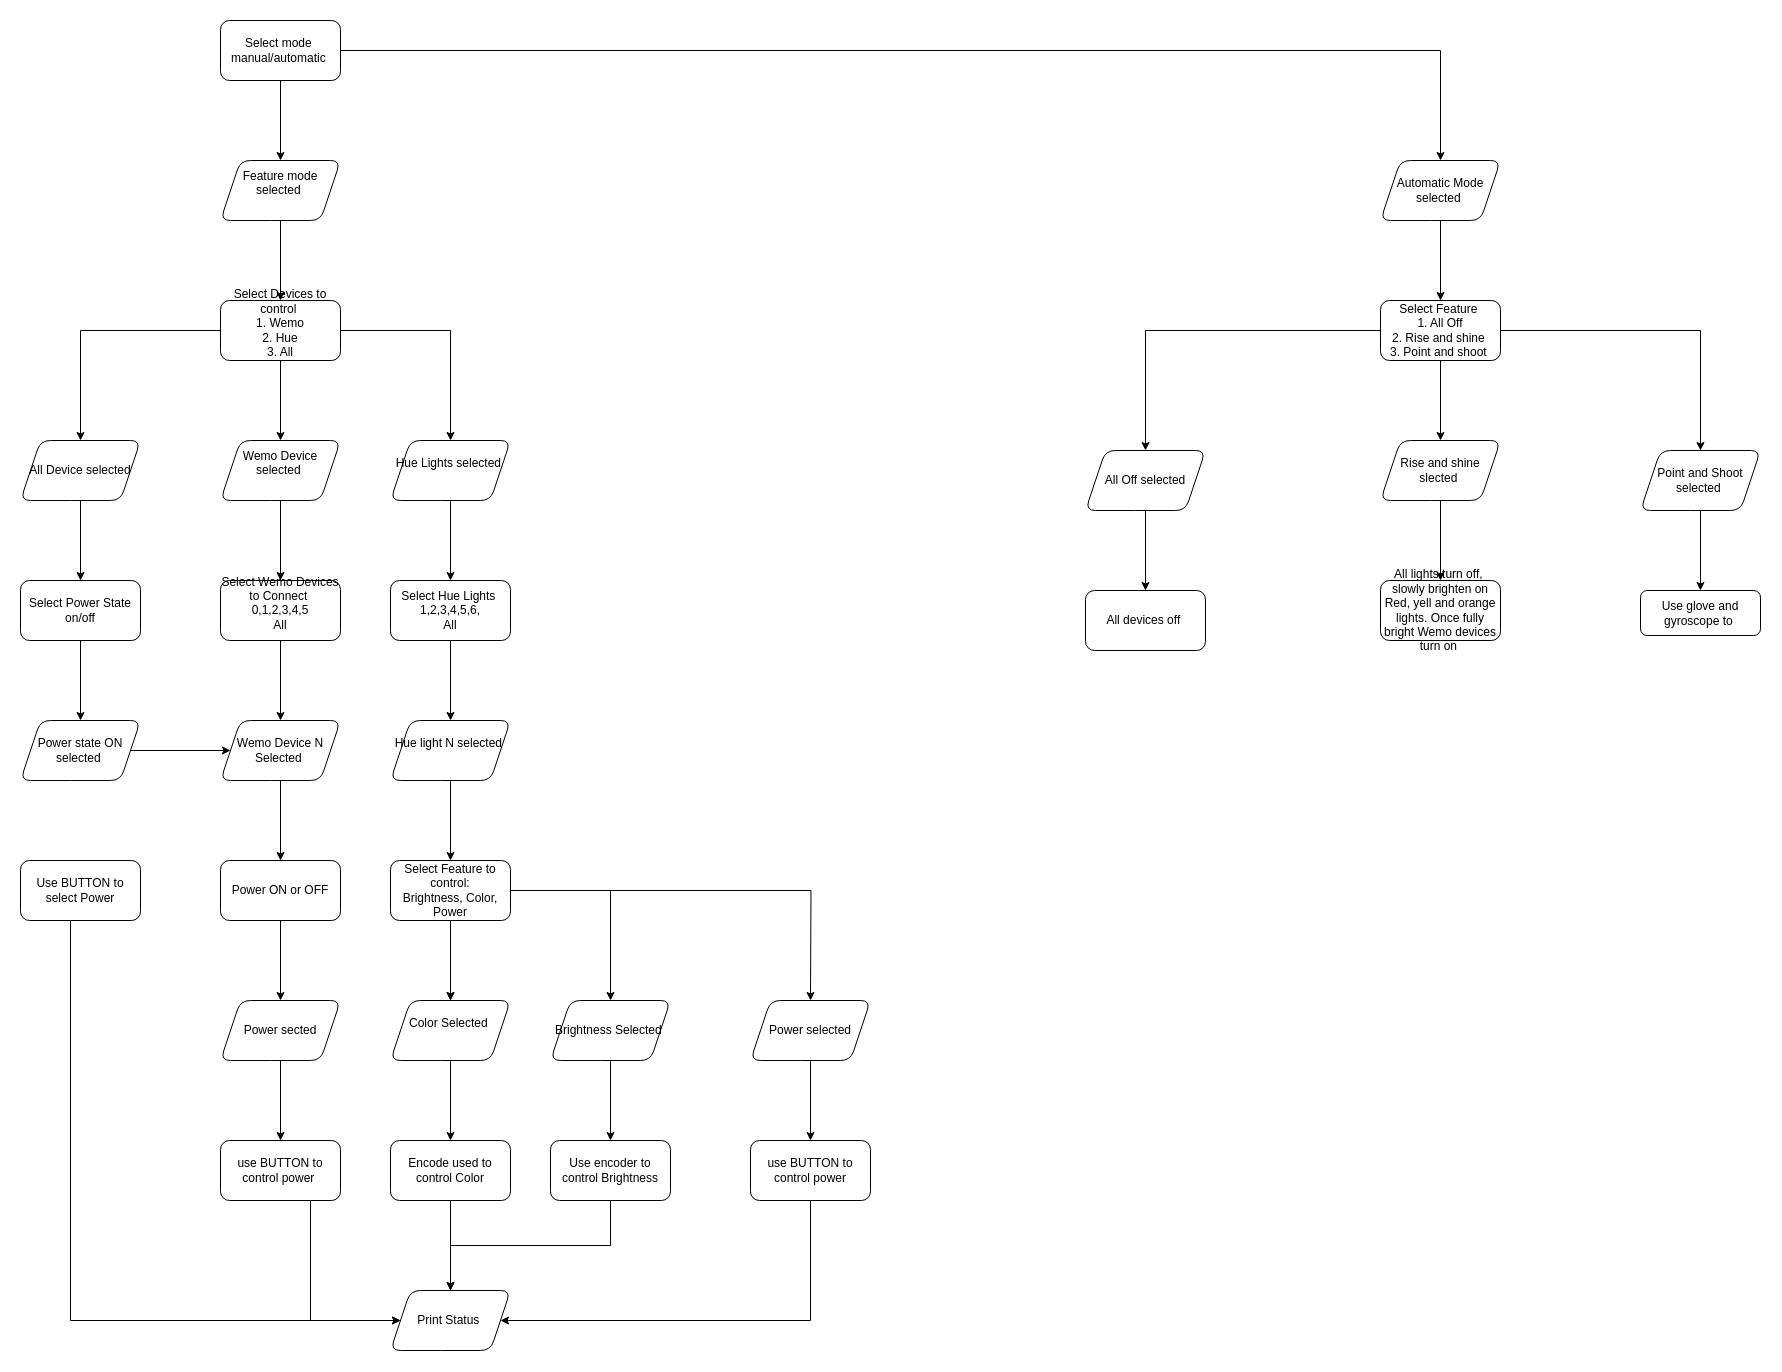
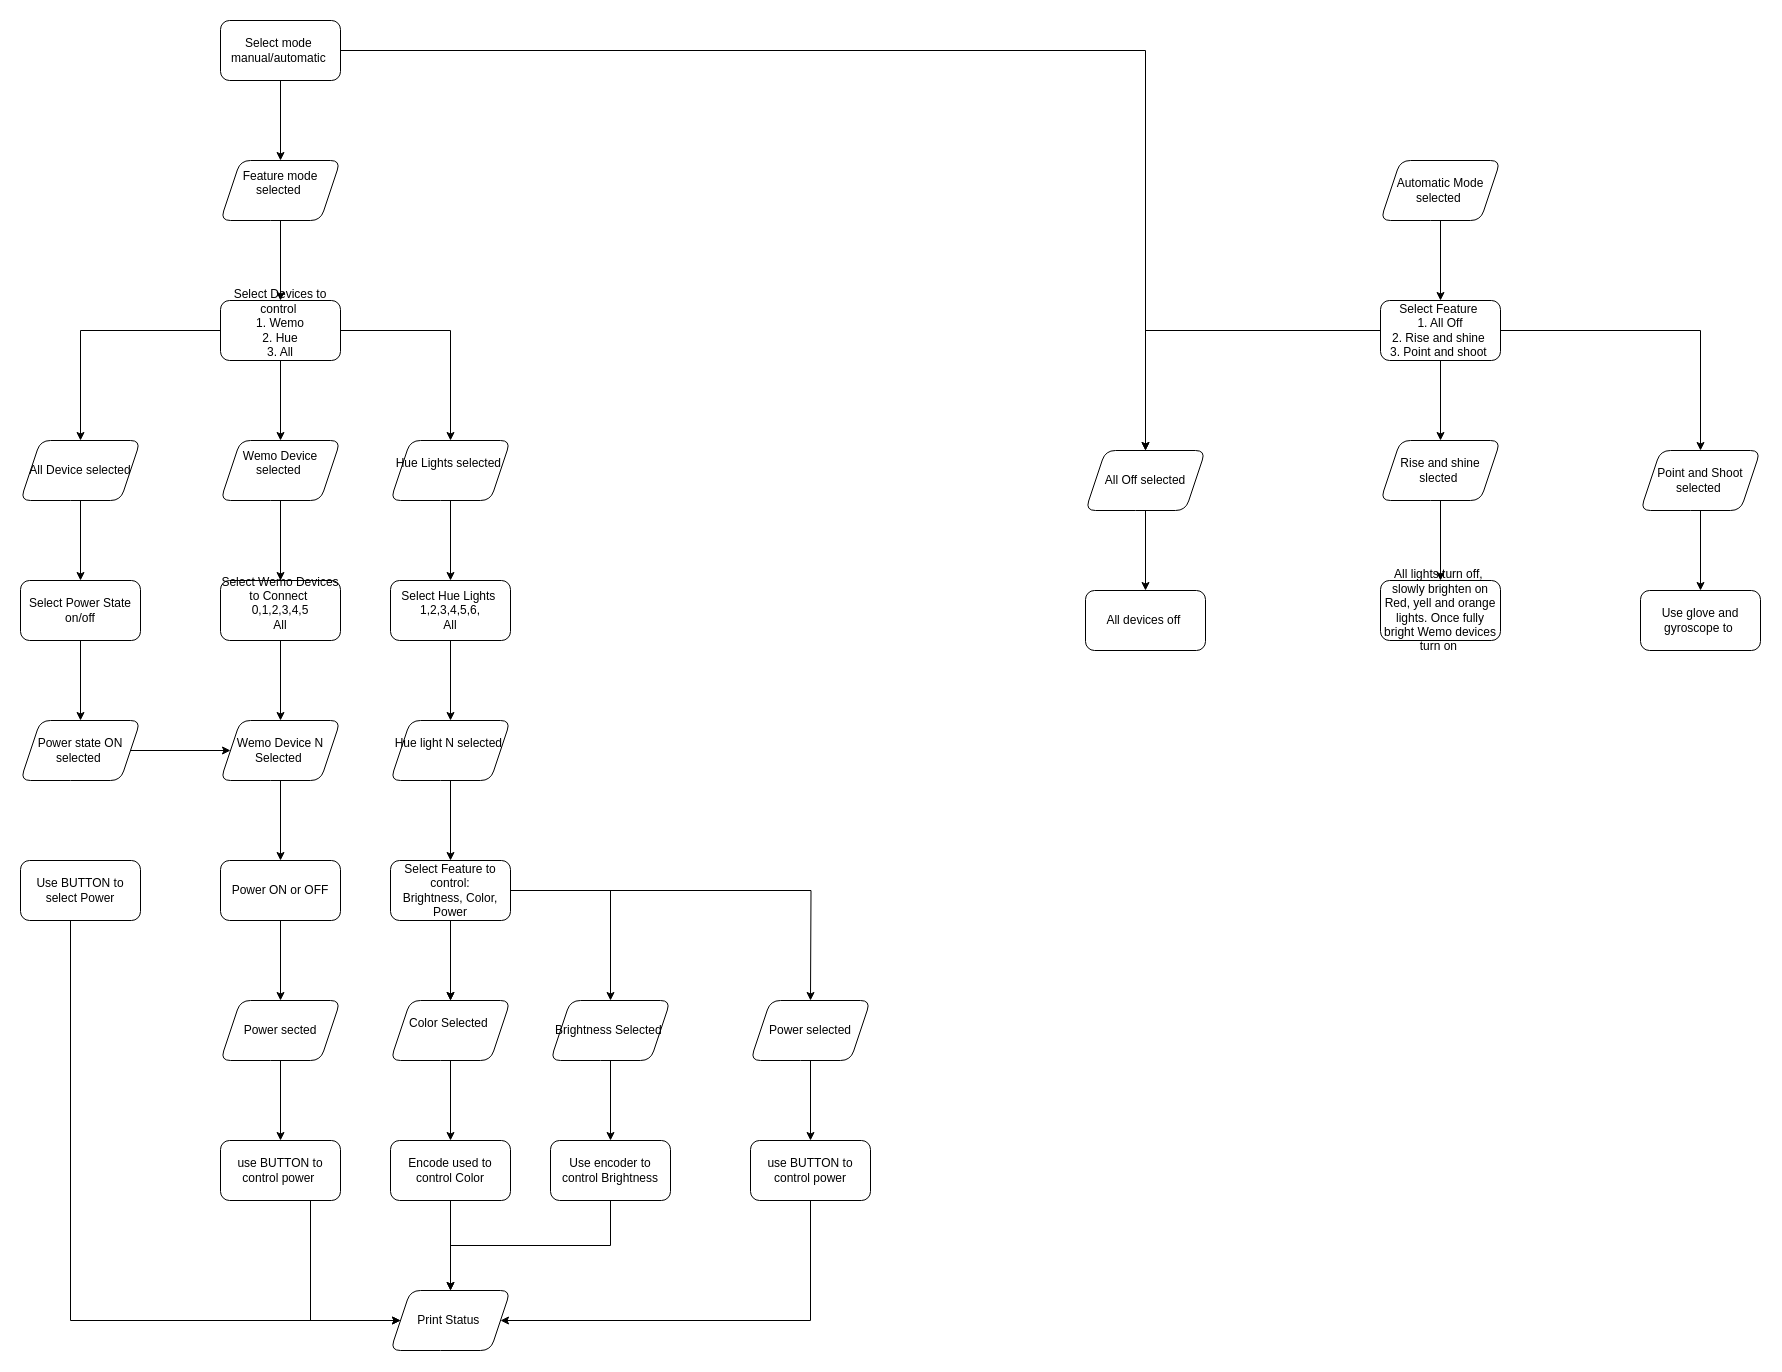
edge "Select mode manual/automatic" -> "Automatic Mode selected": now "Select mode manual/automatic" -> "All Off selected"
node "Use glove and gyroscope to": size 120x45 -> 120x60
